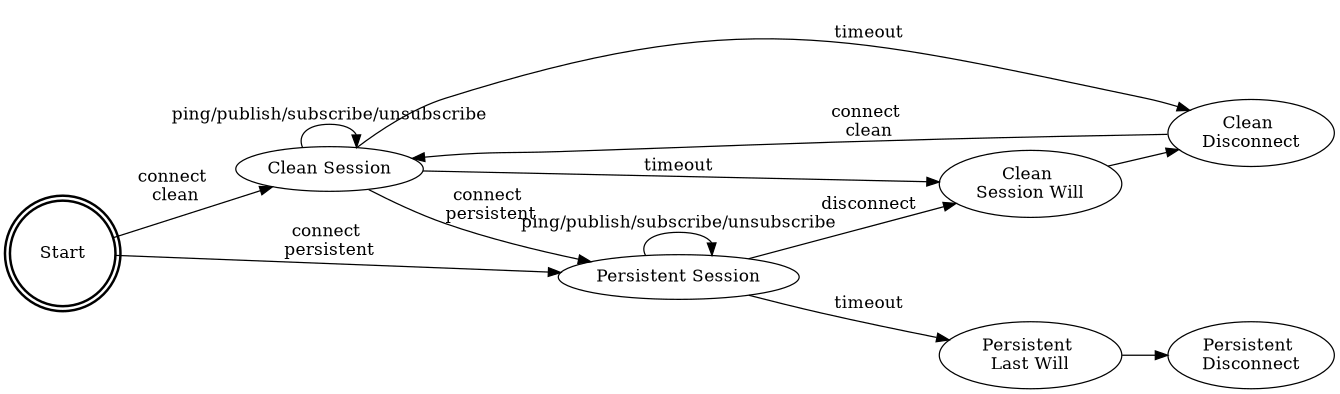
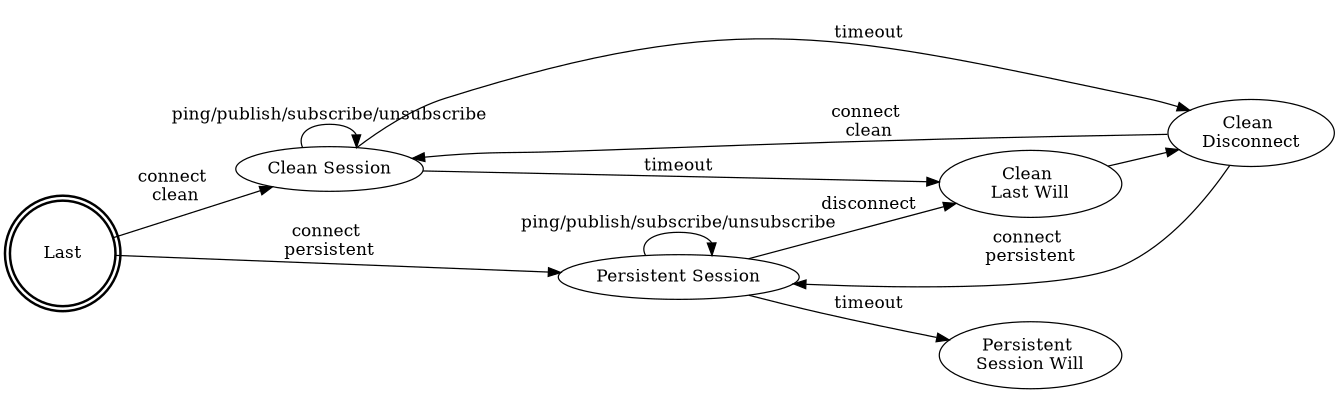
node "Clean Session Will": label "Clean Session Will" -> "Clean Last Will"
edge "Clean Session" -> "Persistent Session": now "Clean Disconnect" -> "Persistent Session"
node "Start": label "Start" -> "Last"
node "Persistent Last Will": label "Persistent Last Will" -> "Persistent Session Will"
node "Persistent Disconnect": removed
